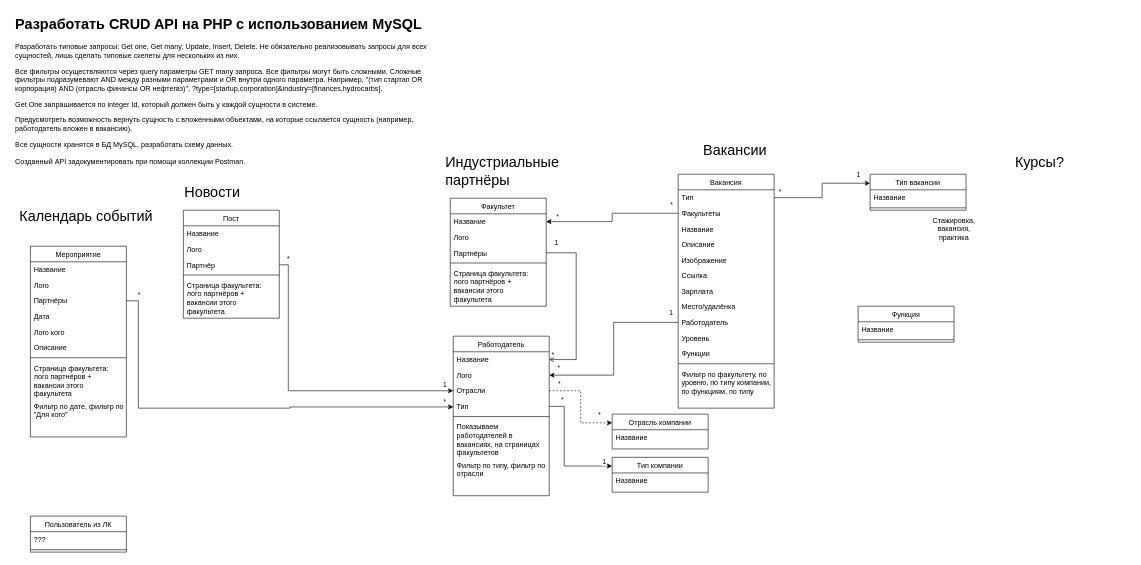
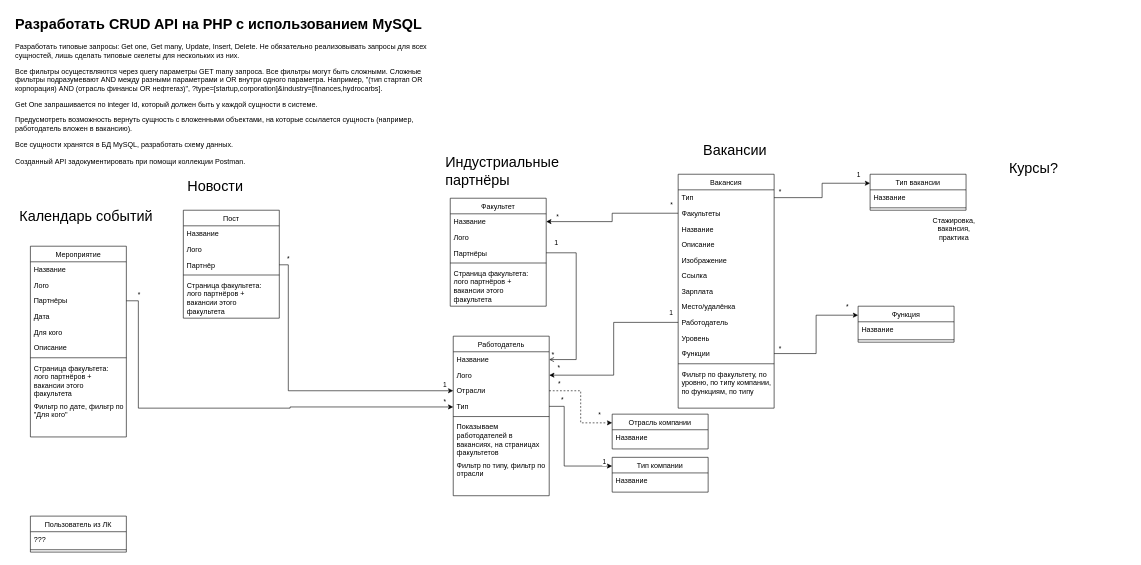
node "Курсы?": moved (1071, 156) -> (1065, 162)
node "Новости": moved (240, 186) -> (243, 180)
node "Лого кого": label "Лого кого" -> "Для кого"
edge "Функции" -> "Функция": added, labels "*", "*"
